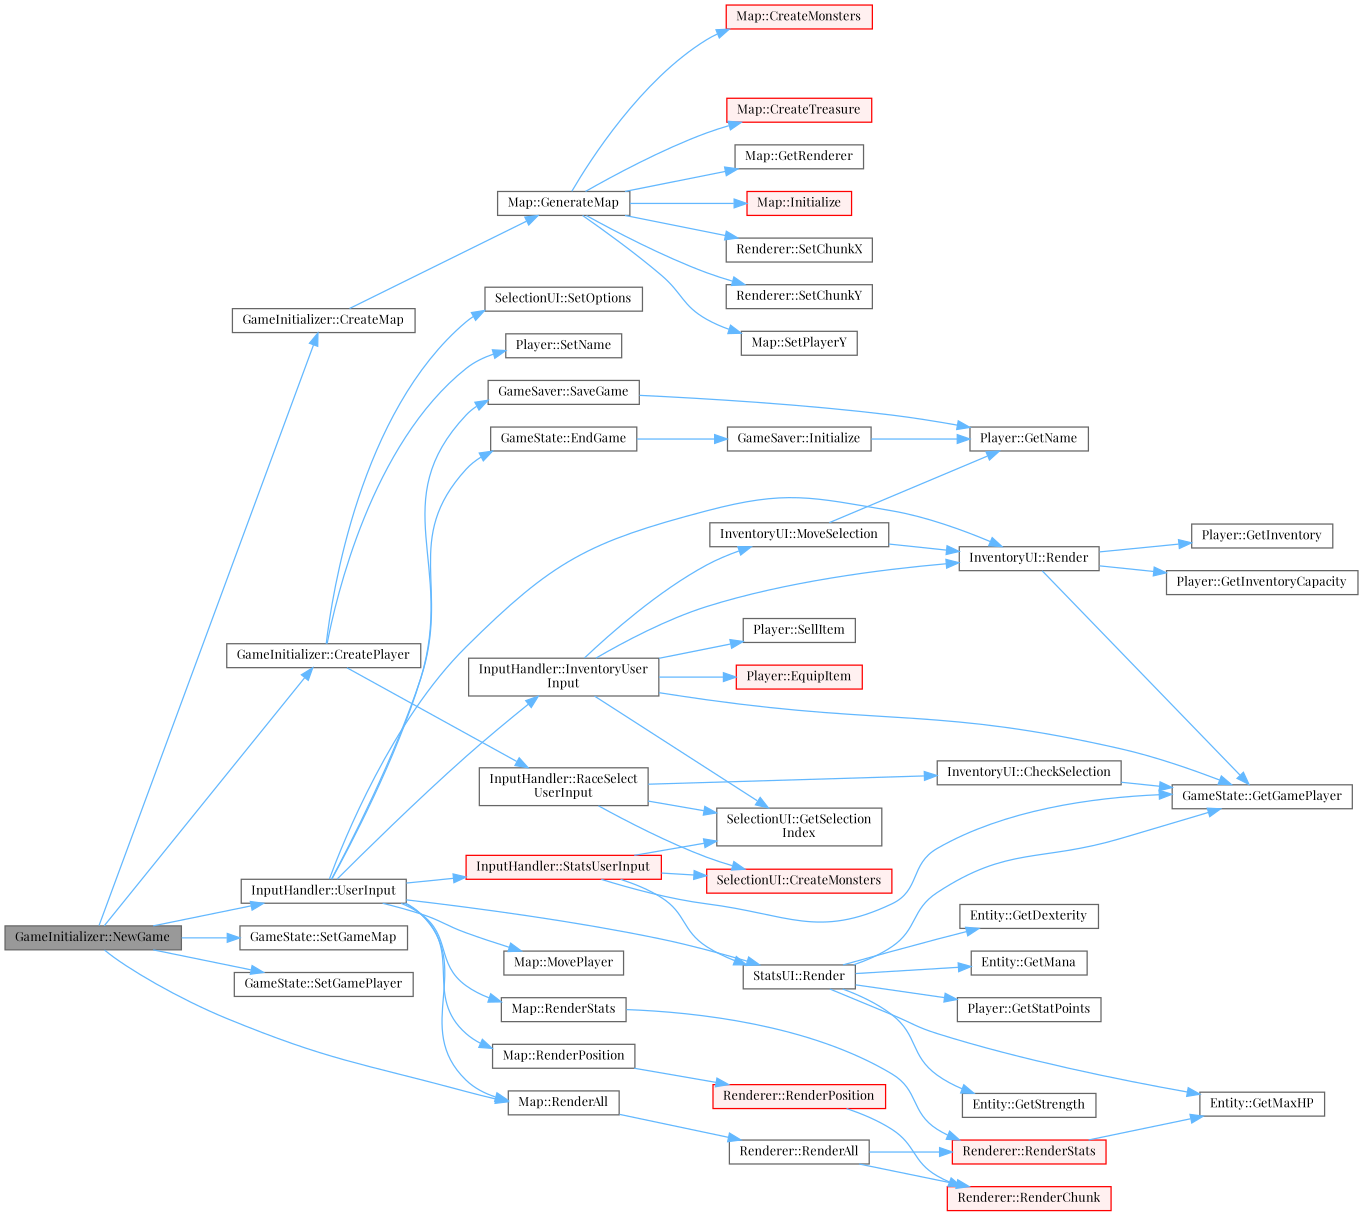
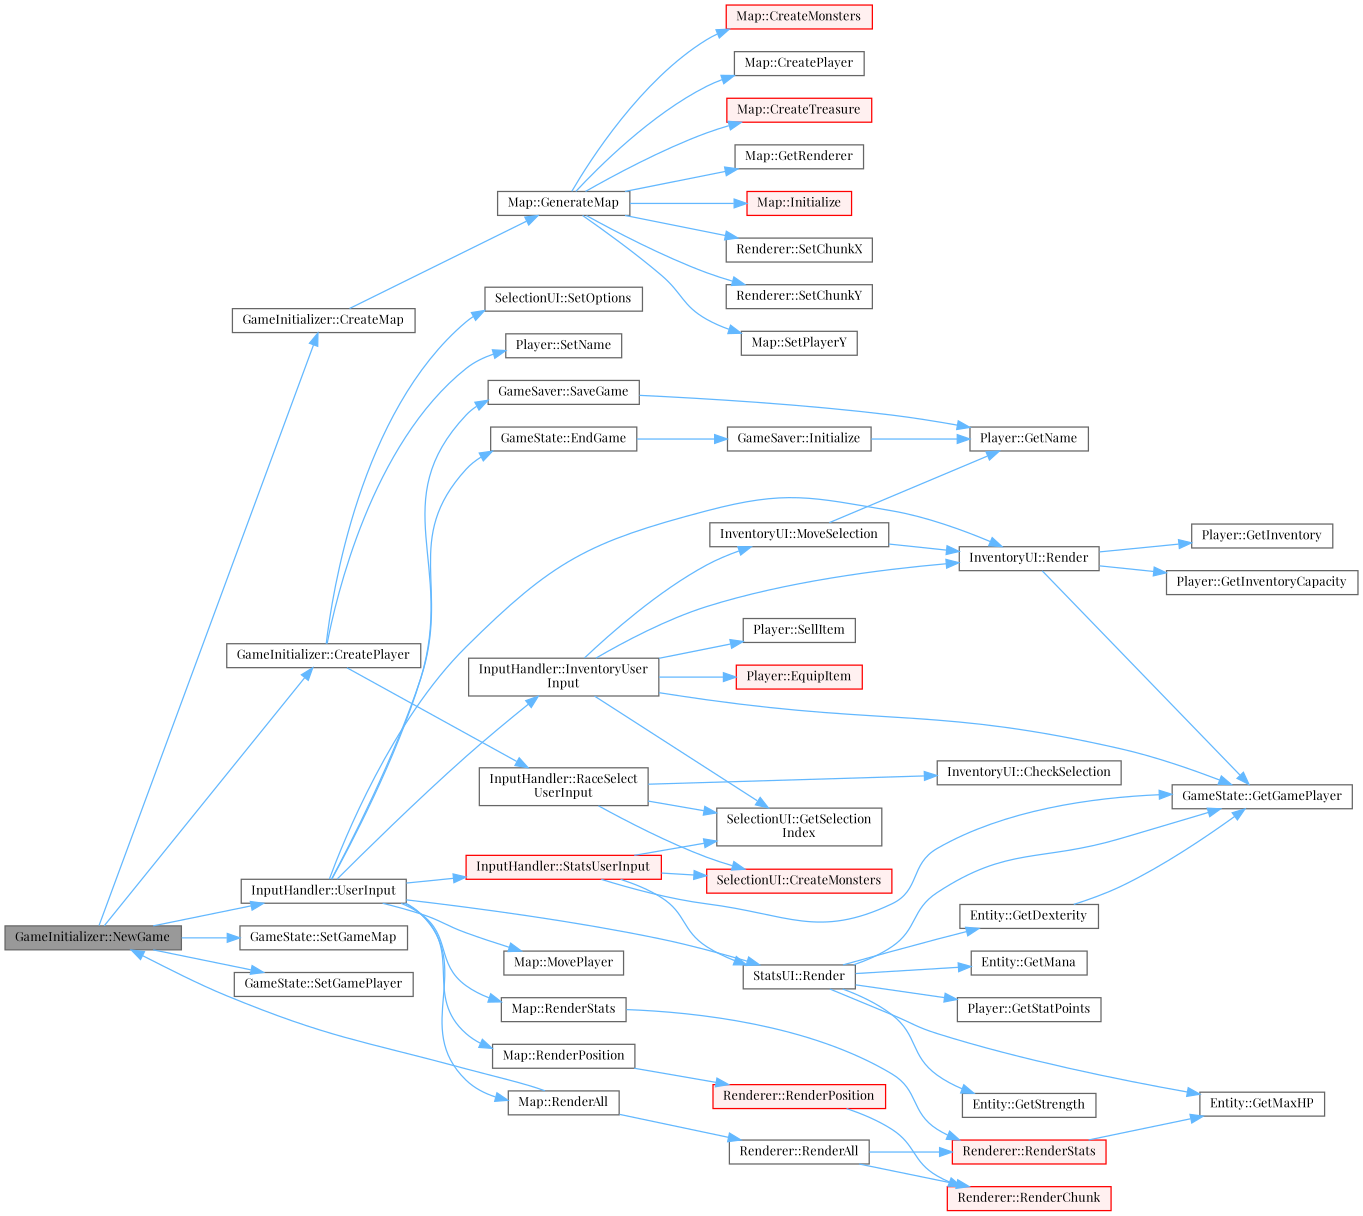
node "Map::CreatePlayer": added
edge "InventoryUI::CheckSelection" -> "GameState::GetGamePlayer": now "Entity::GetDexterity" -> "GameState::GetGamePlayer"
edge "GameInitializer::NewGame" -> "Map::RenderAll": reversed
